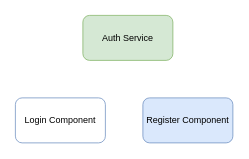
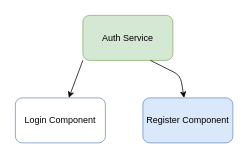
edge "Auth Service" -> "Register Component": added
edge "Auth Service" -> "Login Component": added
